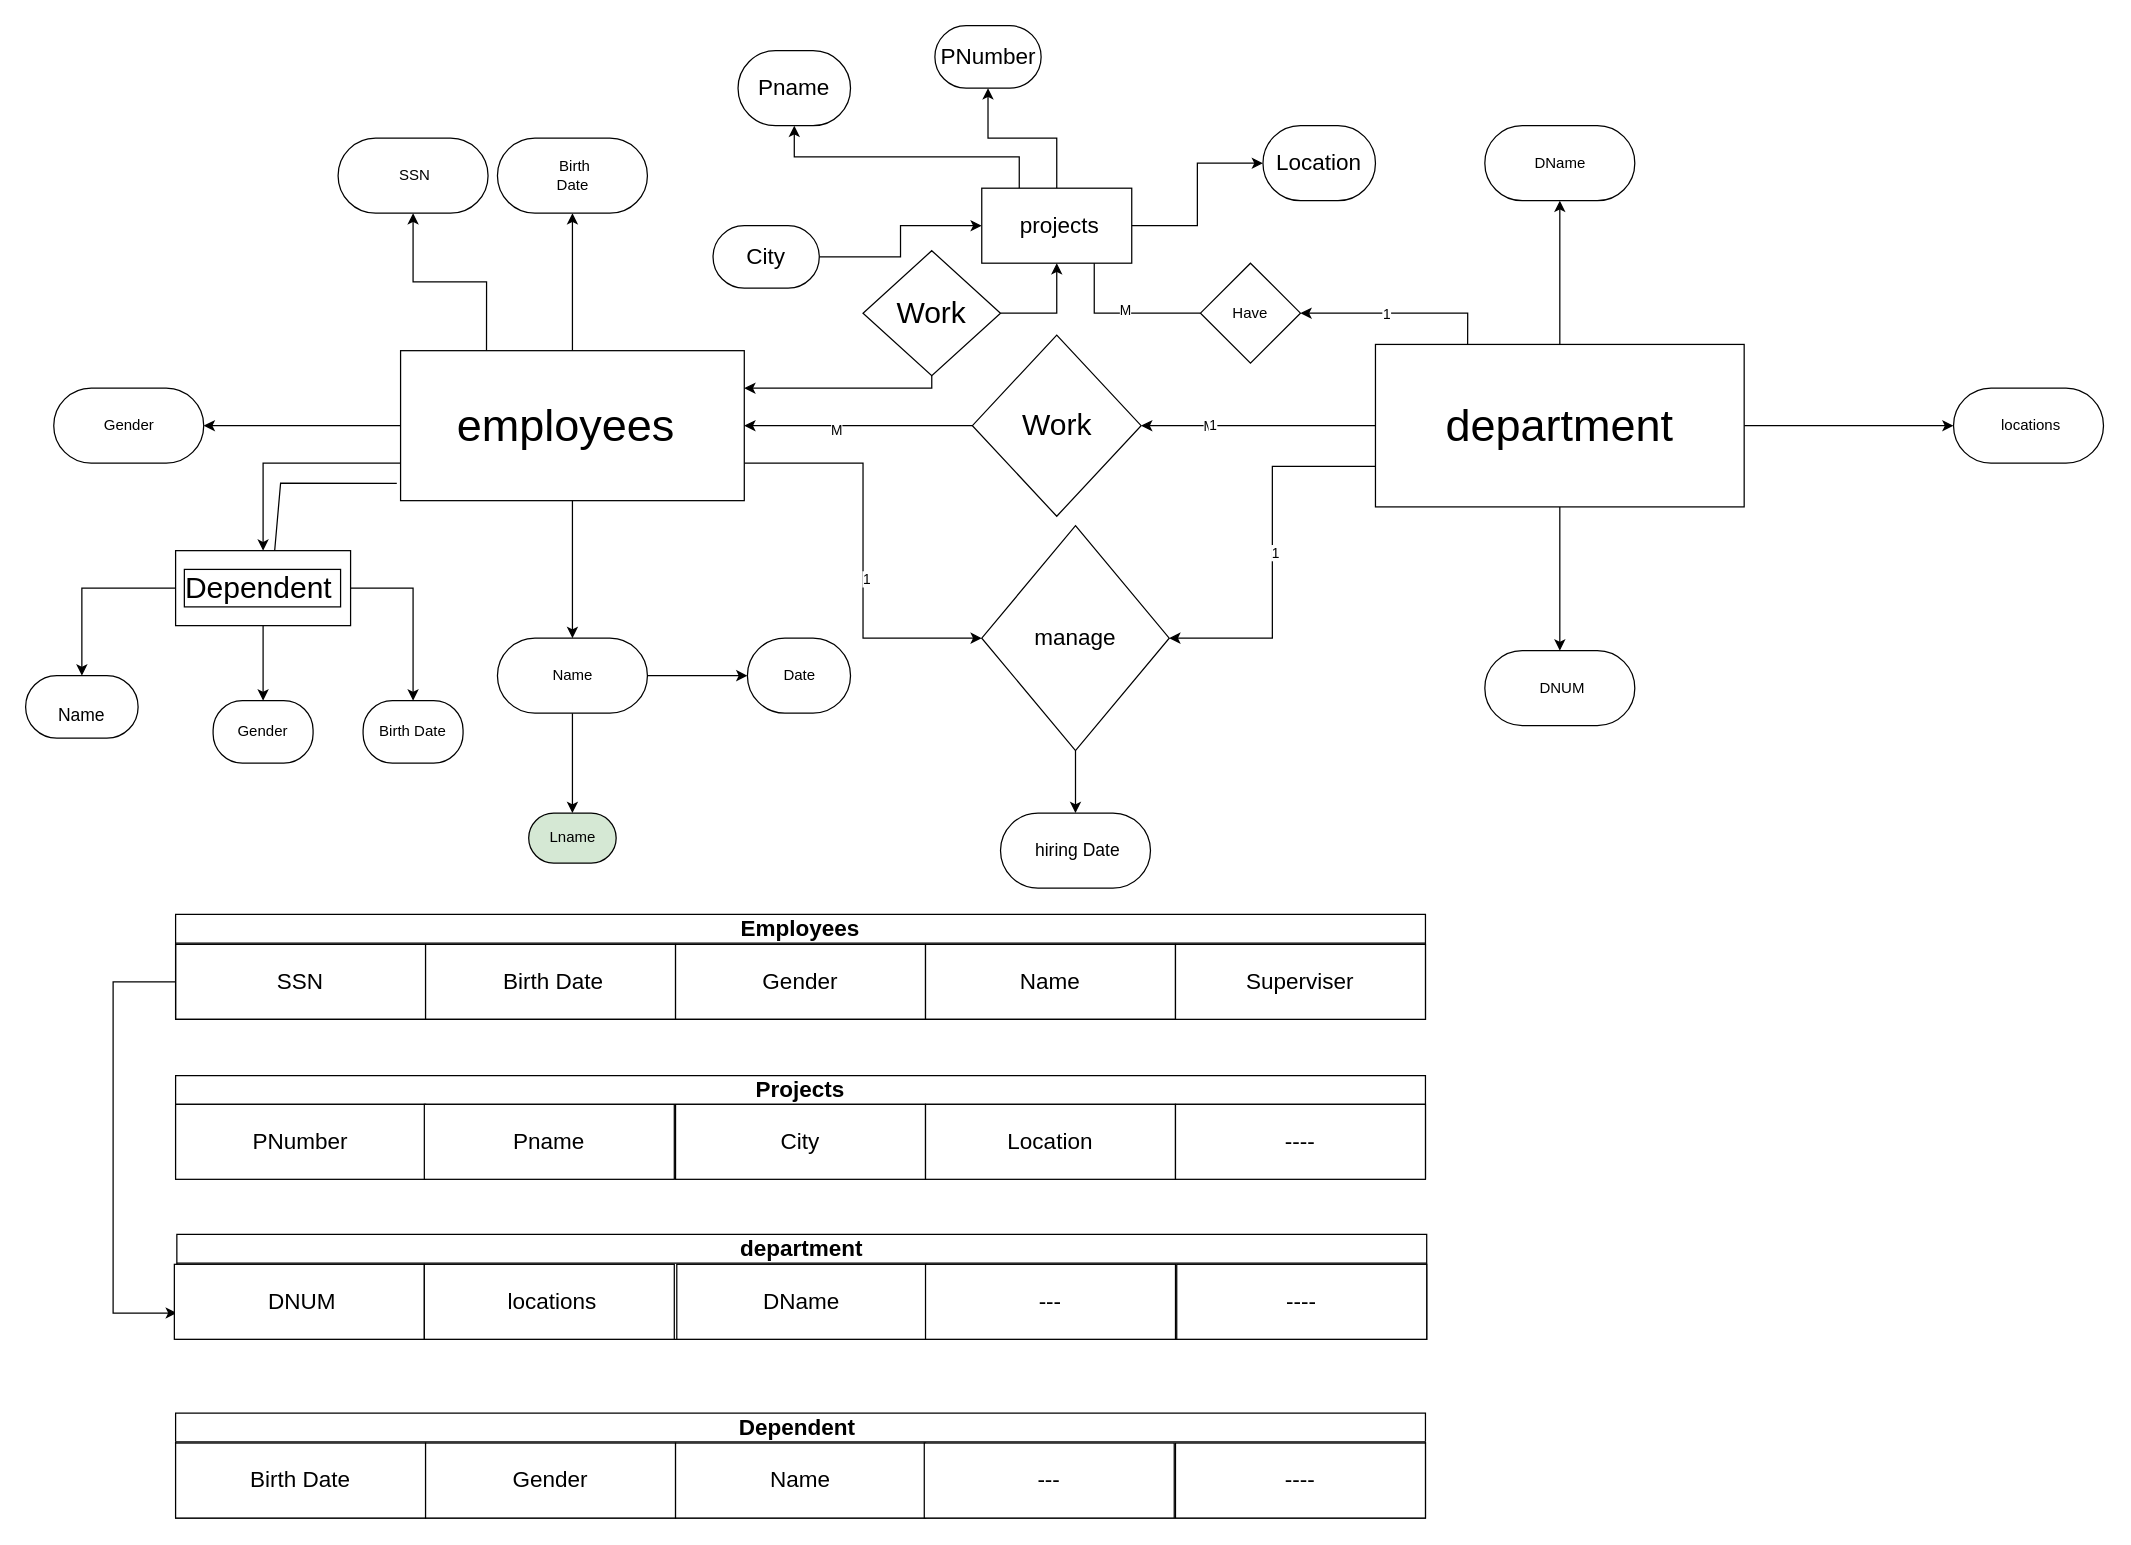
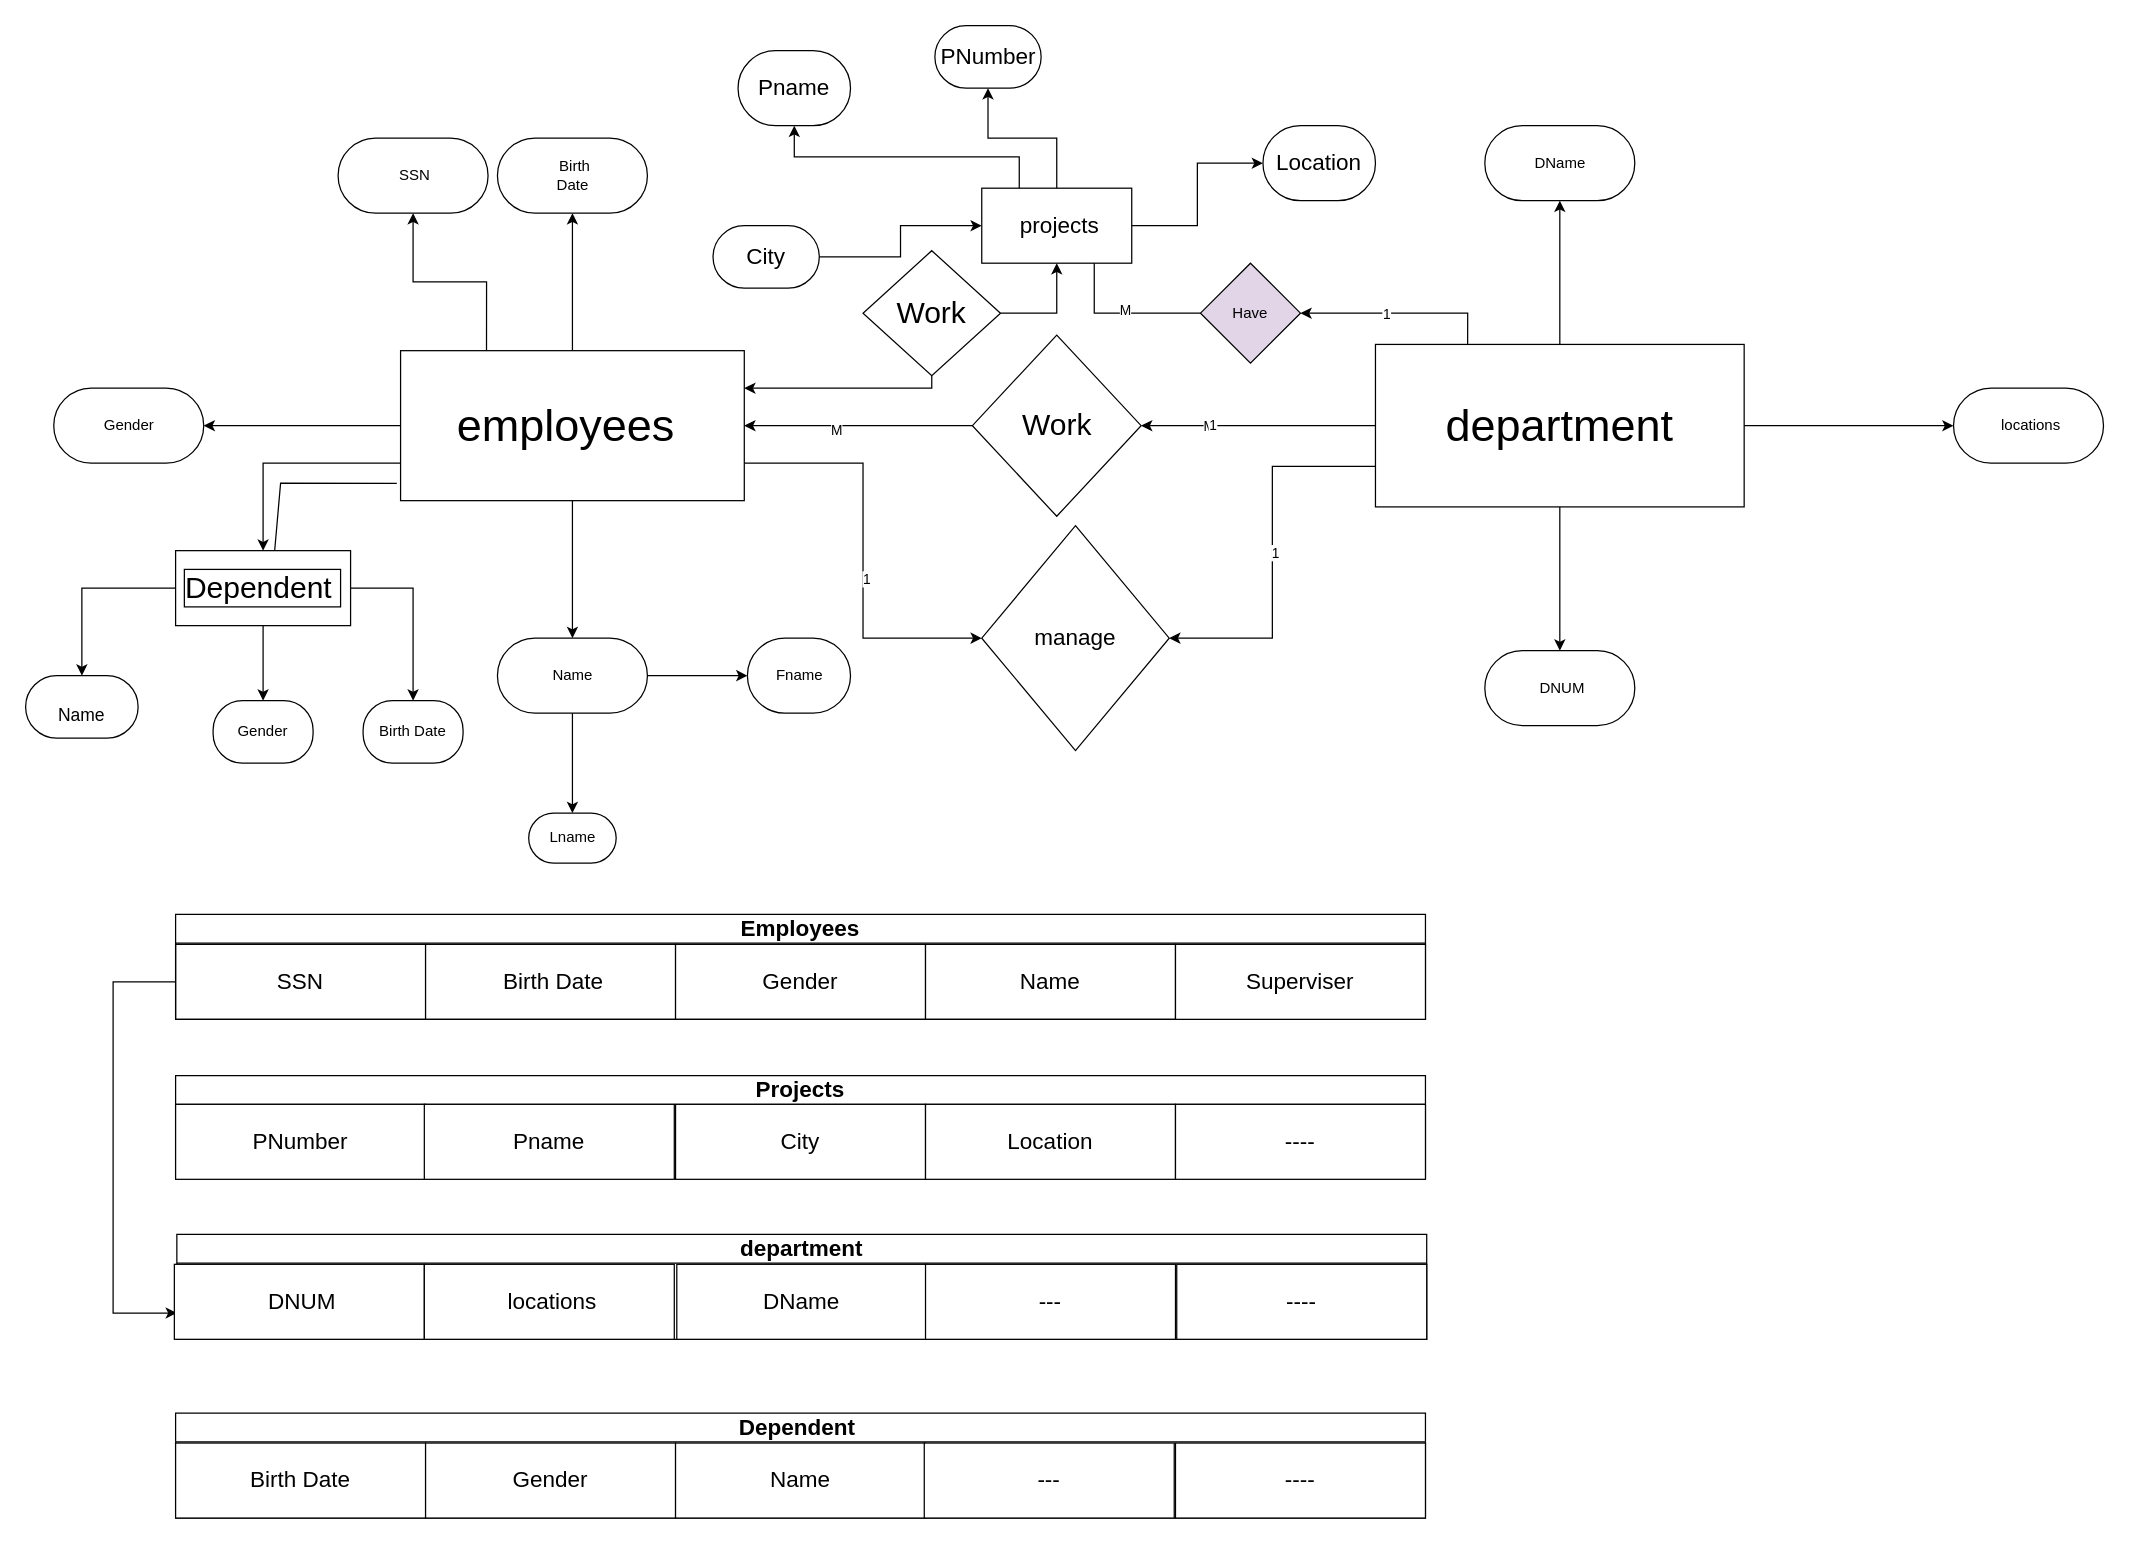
node "Have": fillcolor #ffffff -> #e1d5e7
node "Date": label "Date" -> "Fname"
edge "manage" -> "hiring Date": removed
node "Lname": fillcolor #d5e8d4 -> #ffffff
node "hiring Date": removed
